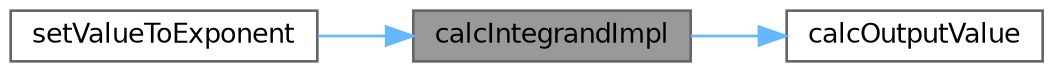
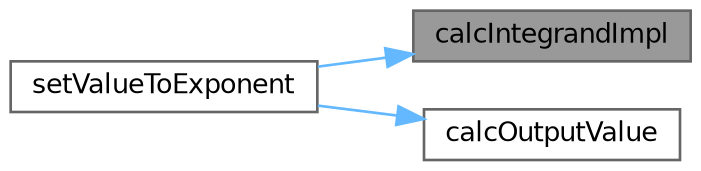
edge "calcIntegrandImpl" -> "calcOutputValue": now "setValueToExponent" -> "calcOutputValue"
